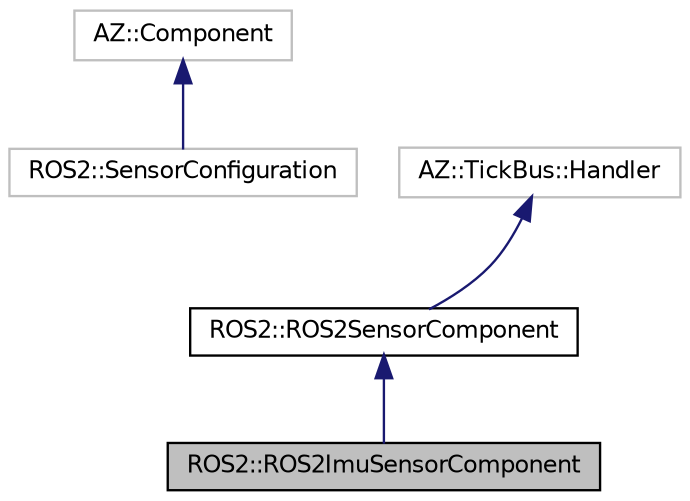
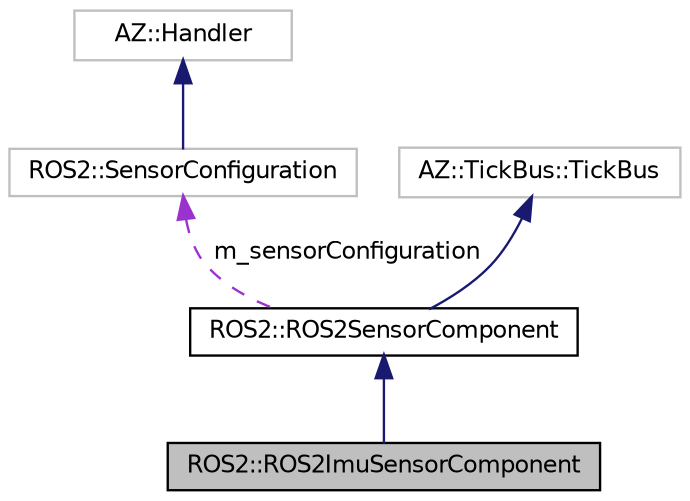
node "AZ::Component": label "AZ::Component" -> "AZ::Handler"
node "AZ::TickBus::Handler": label "AZ::TickBus::Handler" -> "AZ::TickBus::TickBus"
edge "ROS2::ROS2SensorComponent" -> "ROS2::SensorConfiguration": added, label "m_sensorConfiguration"
